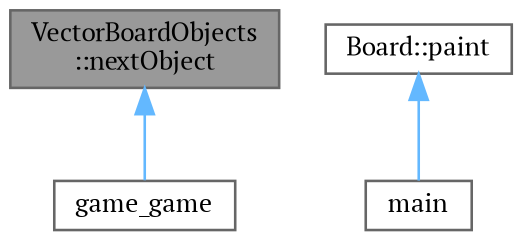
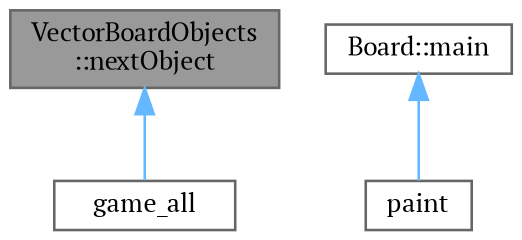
node "Board::paint": label "Board::paint" -> "Board::main"
node "game_game": label "game_game" -> "game_all"
node "main": label "main" -> "paint"
